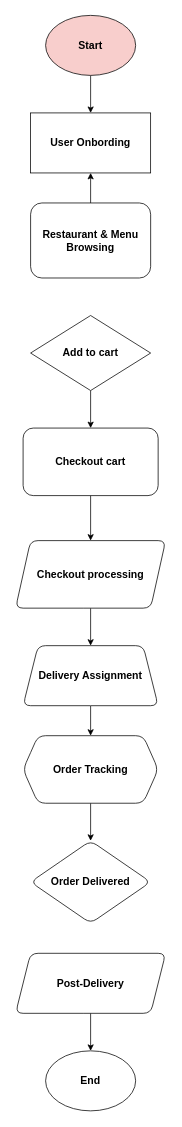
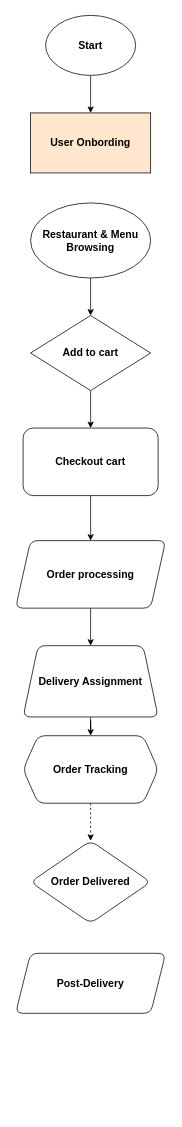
node "Start": fillcolor #f8cecc -> #ffffff
node "User Onbording": fillcolor #ffffff -> #ffe6cc
edge "Restaurant & Menu Browsing" -> "User Onbording": now "Restaurant & Menu Browsing" -> "Add to cart"
node "Restaurant & Menu Browsing": shape rounded rectangle -> ellipse
node "Checkout processing": label "Checkout processing" -> "Order processing"
node "Delivery Assignment": size 135x60 -> 135x71
edge "Order Tracking" -> "Order Delivered": style solid -> dashed
edge "Post-Delivery" -> "End": removed
node "End": removed
